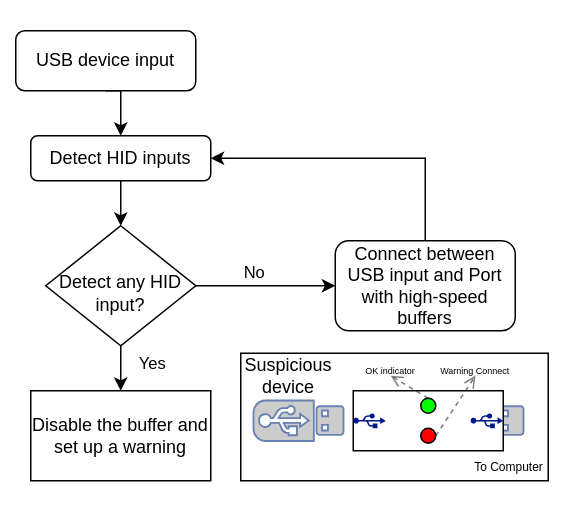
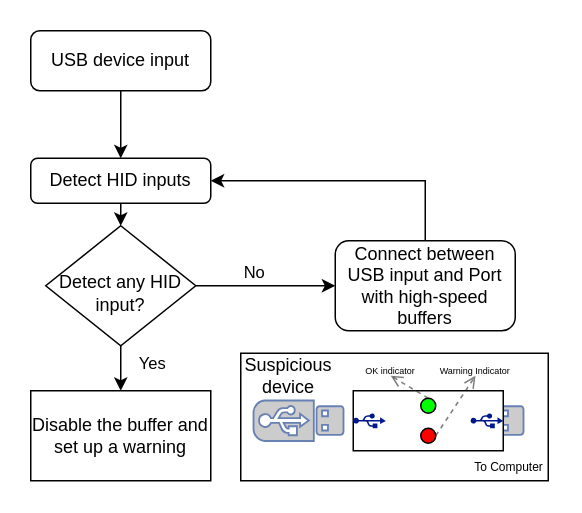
node "USB device input": moved (106, 61) -> (121, 61)
node "Detect HID inputs": moved (121, 158) -> (121, 181)
node "Warning Connect": label "Warning Connect" -> "Warning Indicator"
